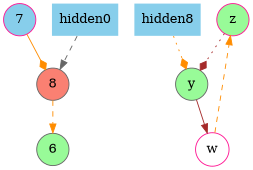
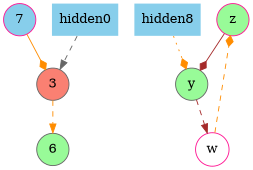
edge "z" -> "y": style dotted -> solid
node "8": label "8" -> "3"
edge "w" -> "z": arrowhead normal -> diamond
edge "y" -> "w": style solid -> dashed
